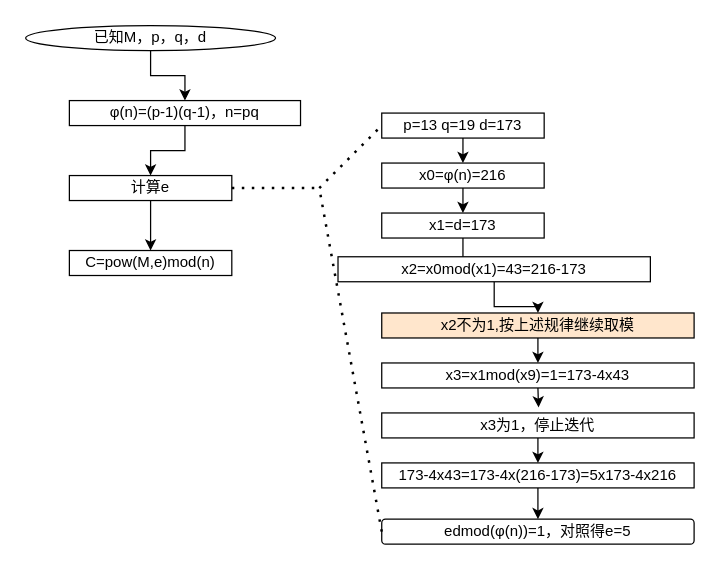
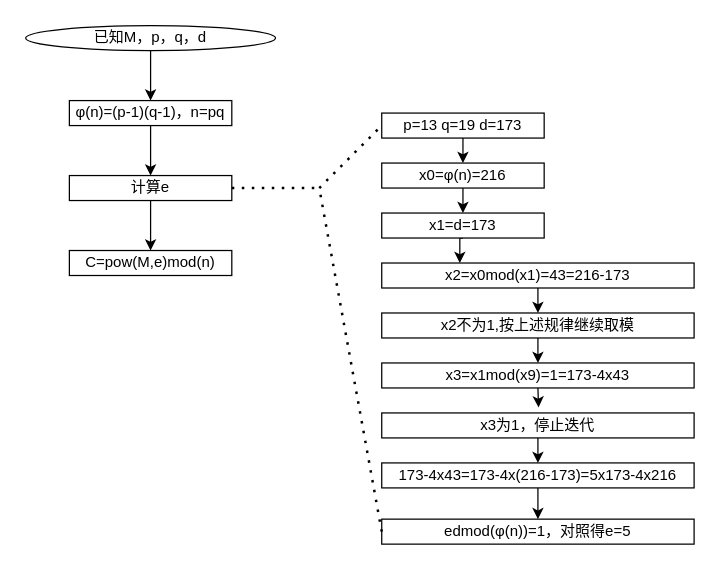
node "φ(n)=(p-1)(q-1)，n=pq": size 231x25 -> 163x25
node "x2=x0mod(x1)=43=216-173": moved (494, 269) -> (538, 276)
node "x2不为1,按上述规律继续取模": fillcolor #ffe6cc -> #ffffff
node "edmod(φ(n))=1，对照得e=5": shape rounded rectangle -> rectangle
